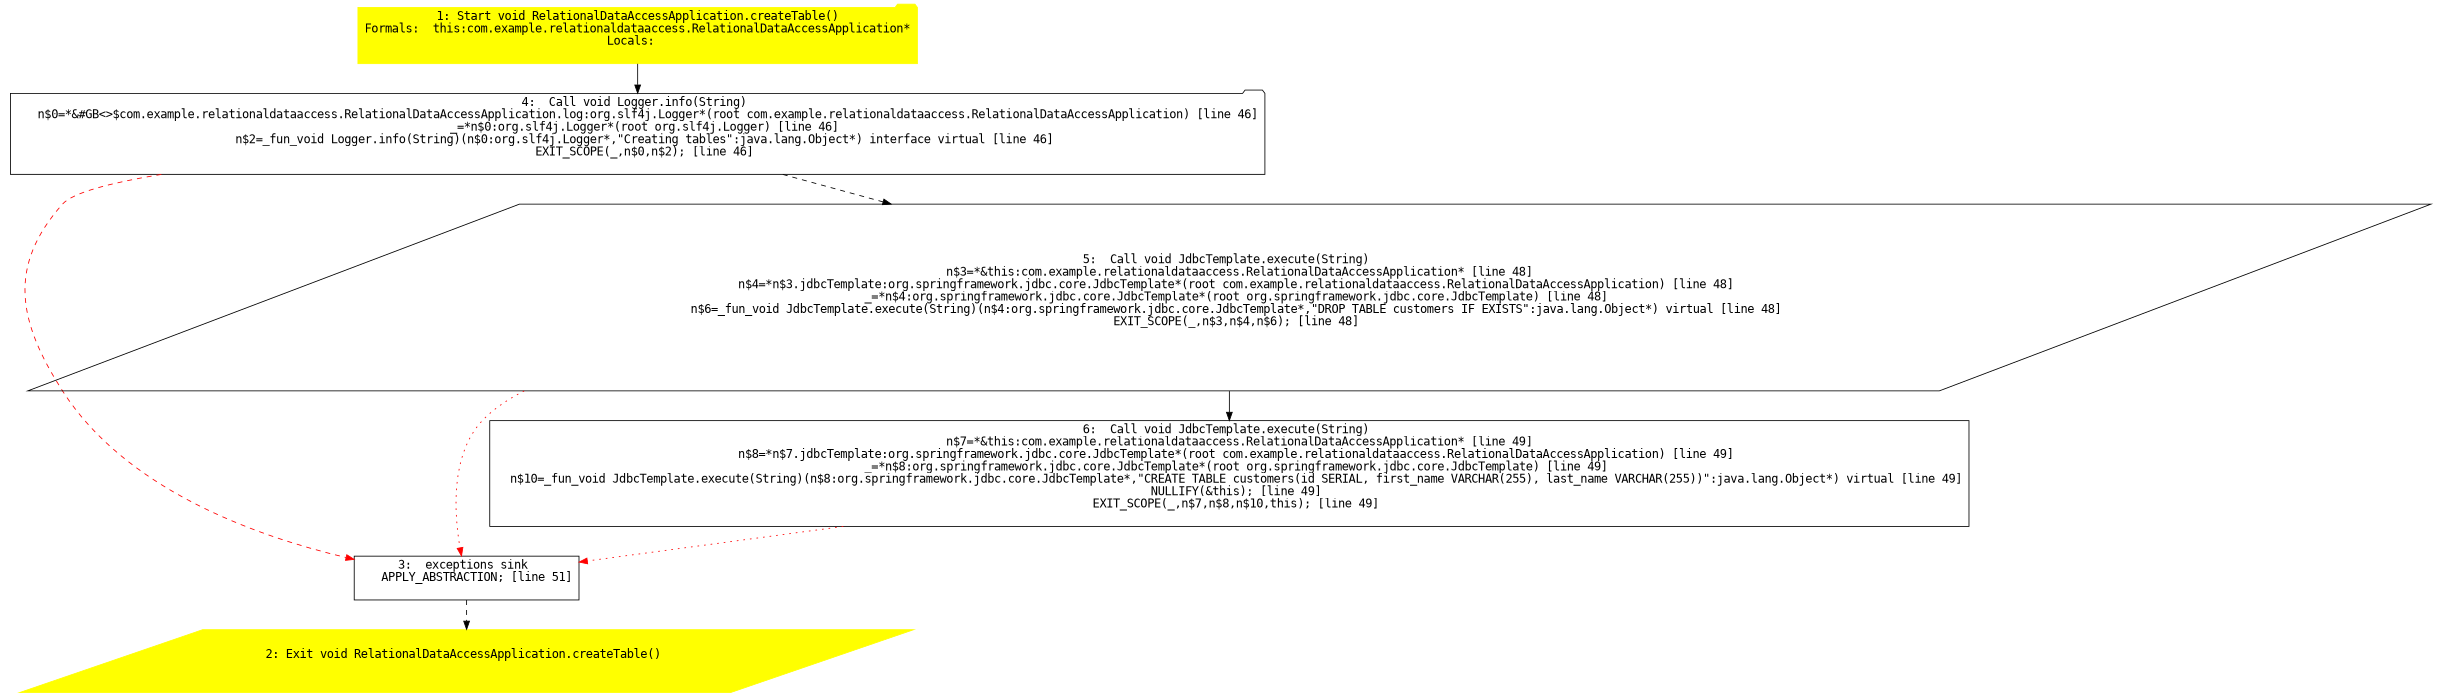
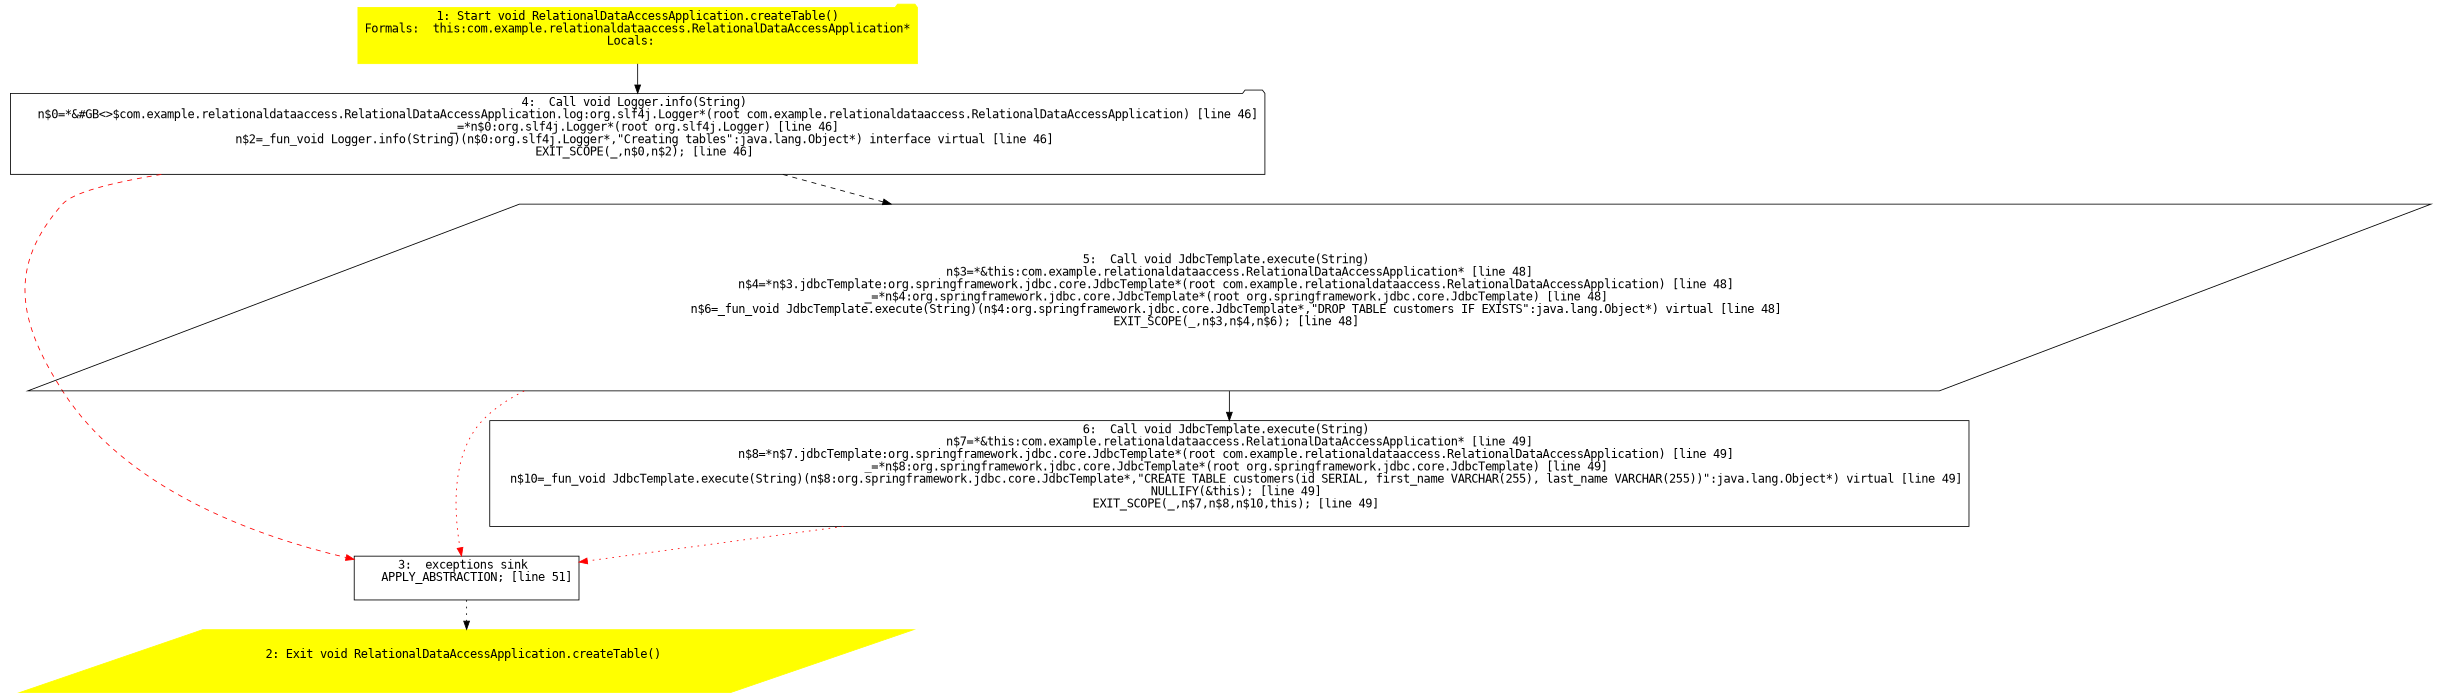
edge "3:  exceptions sink APPLY_ABSTRACTION; [line 51]" -> "2: Exit void RelationalDataAccessApplication.createTable()": style dashed -> dotted
